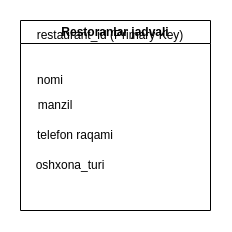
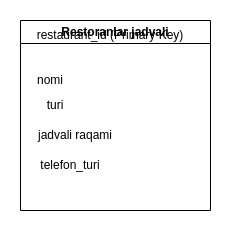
node "manzil": label "manzil" -> "turi"
node "telefon raqami": label "telefon raqami" -> "jadvali raqami"
node "oshxona_turi": label "oshxona_turi" -> "telefon_turi"
